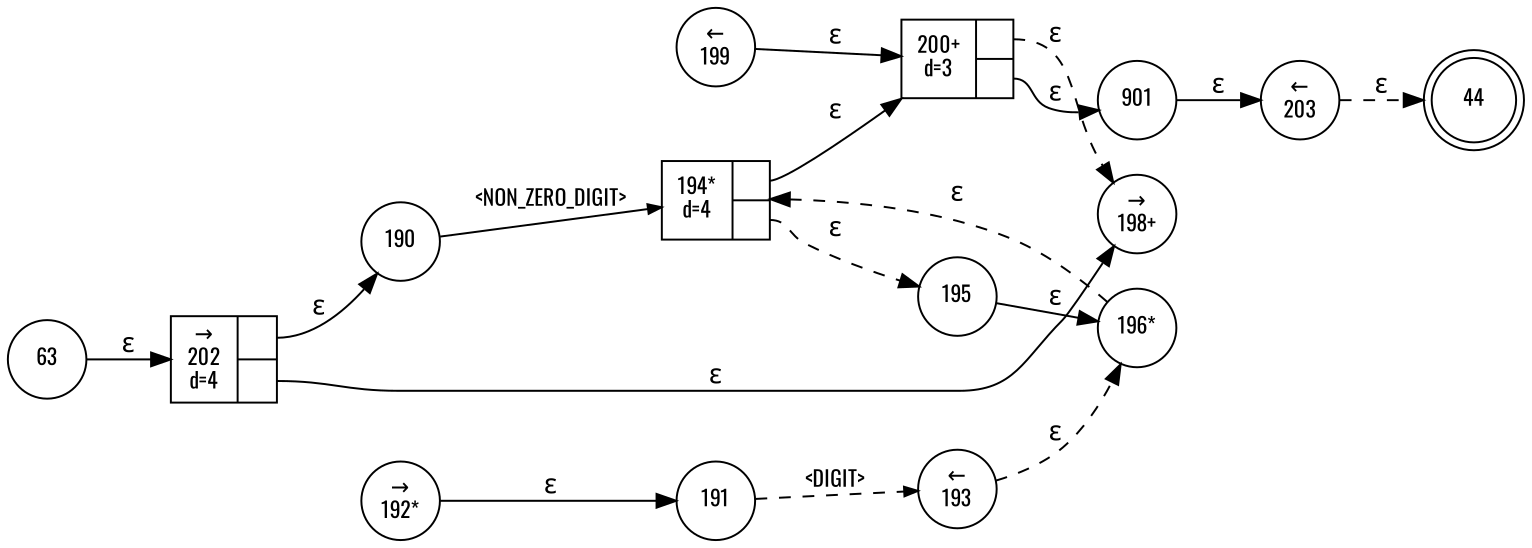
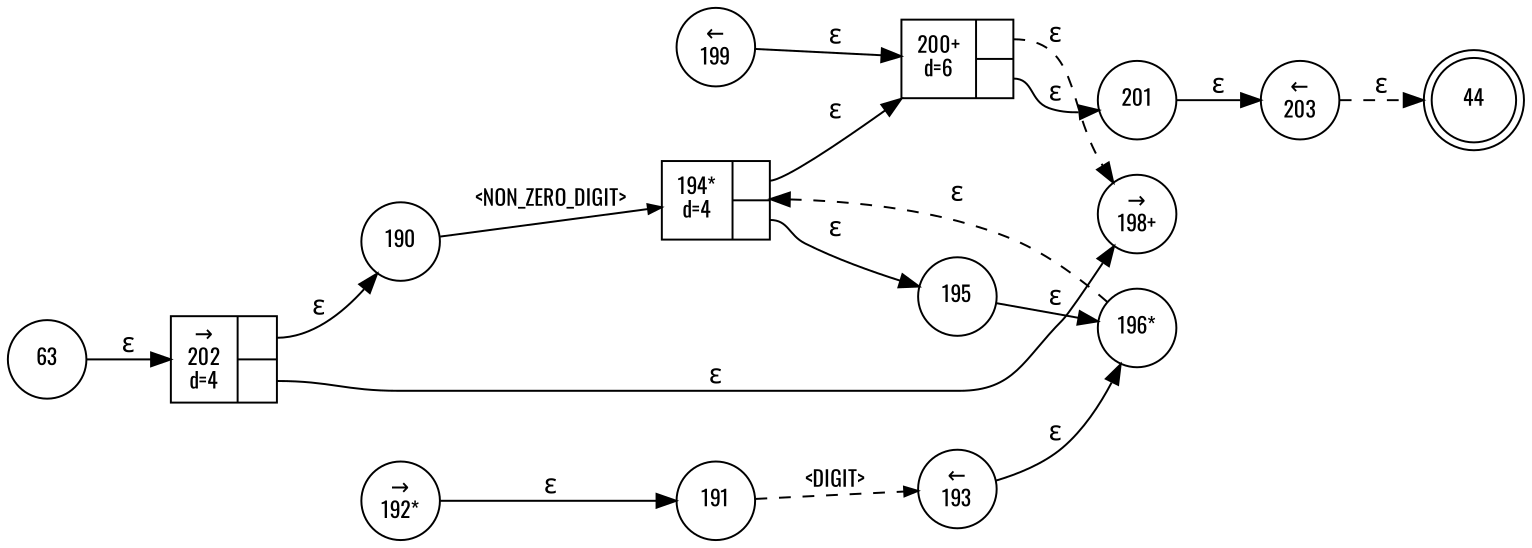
node "200+": text "d=3" -> "d=6"
node "901": label "901" -> "201"
edge "194*" -> "195": style dashed -> solid
edge "← 193" -> "196*": style dashed -> solid
